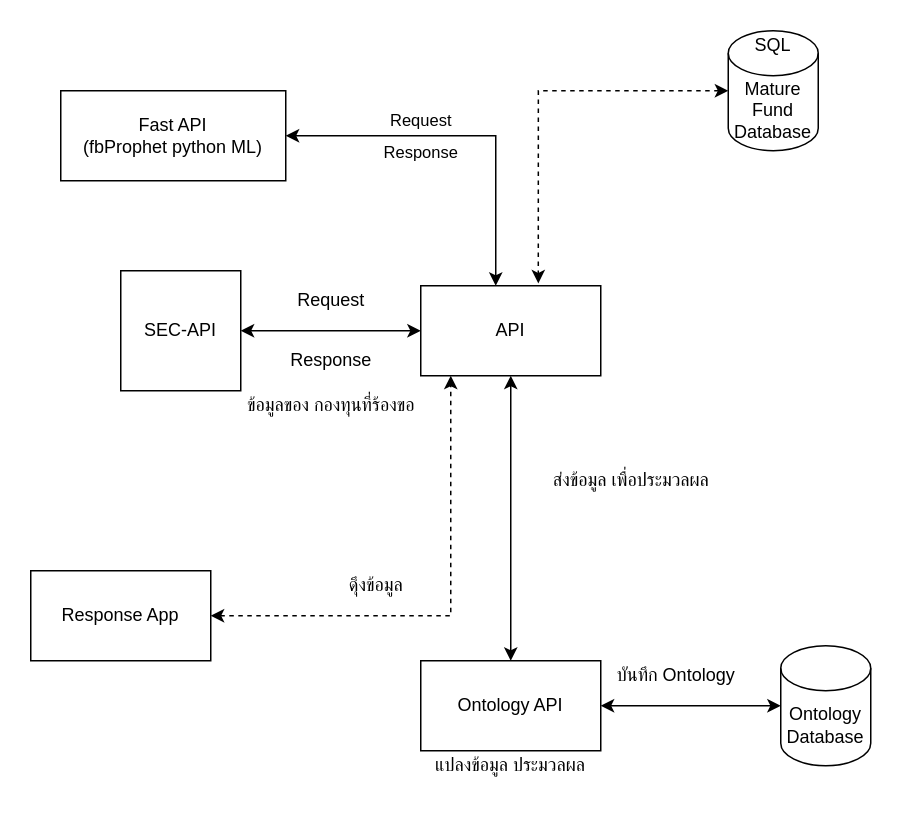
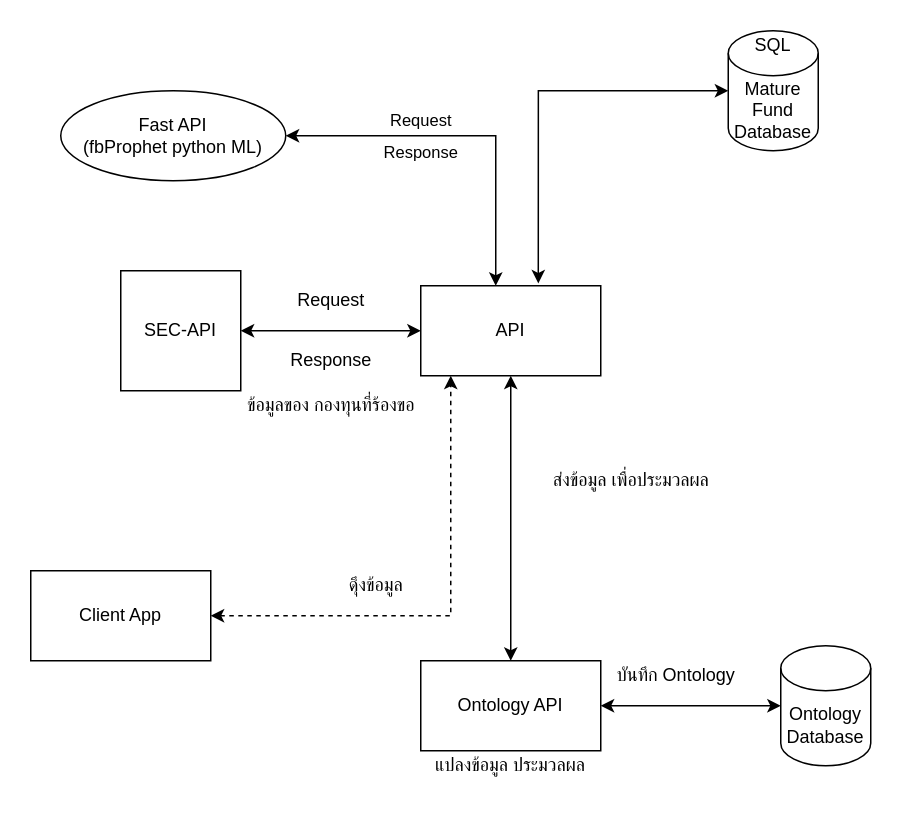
edge "Mature Fund Database" -- "API": style dashed -> solid
node "Fast API (fbProphet python ML)": shape rectangle -> ellipse
node "Response App": label "Response App" -> "Client App"
